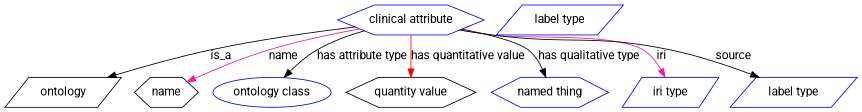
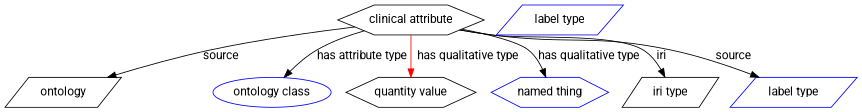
node "clinical attribute": color blue -> black
edge "clinical attribute" -> "iri type": color deeppink -> black
edge "clinical attribute" -> "ontology": label "is_a" -> "source"
edge "clinical attribute" -> "quantity value": label "has quantitative value" -> "has qualitative type"
node "name": removed
node "iri type": color blue -> black
